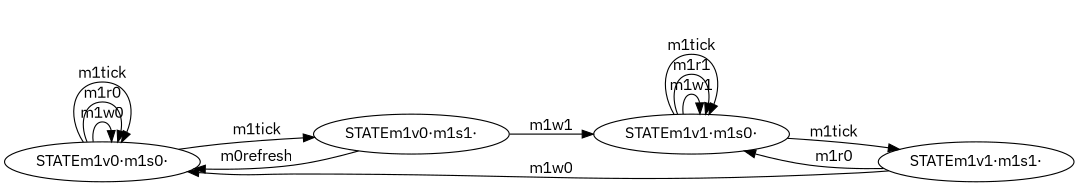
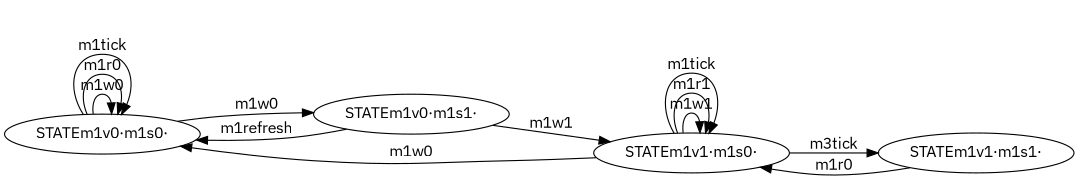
edge "STATEm1v0·m1s0·" -> "STATEm1v0·m1s1·": label "m1tick" -> "m1w0"
edge "STATEm1v1·m1s0·" -> "STATEm1v1·m1s1·": label "m1tick" -> "m3tick"
edge "STATEm1v0·m1s1·" -> "STATEm1v0·m1s0·": label "m0refresh" -> "m1refresh"
edge "STATEm1v1·m1s1·" -> "STATEm1v0·m1s0·": now "STATEm1v1·m1s0·" -> "STATEm1v0·m1s0·"
